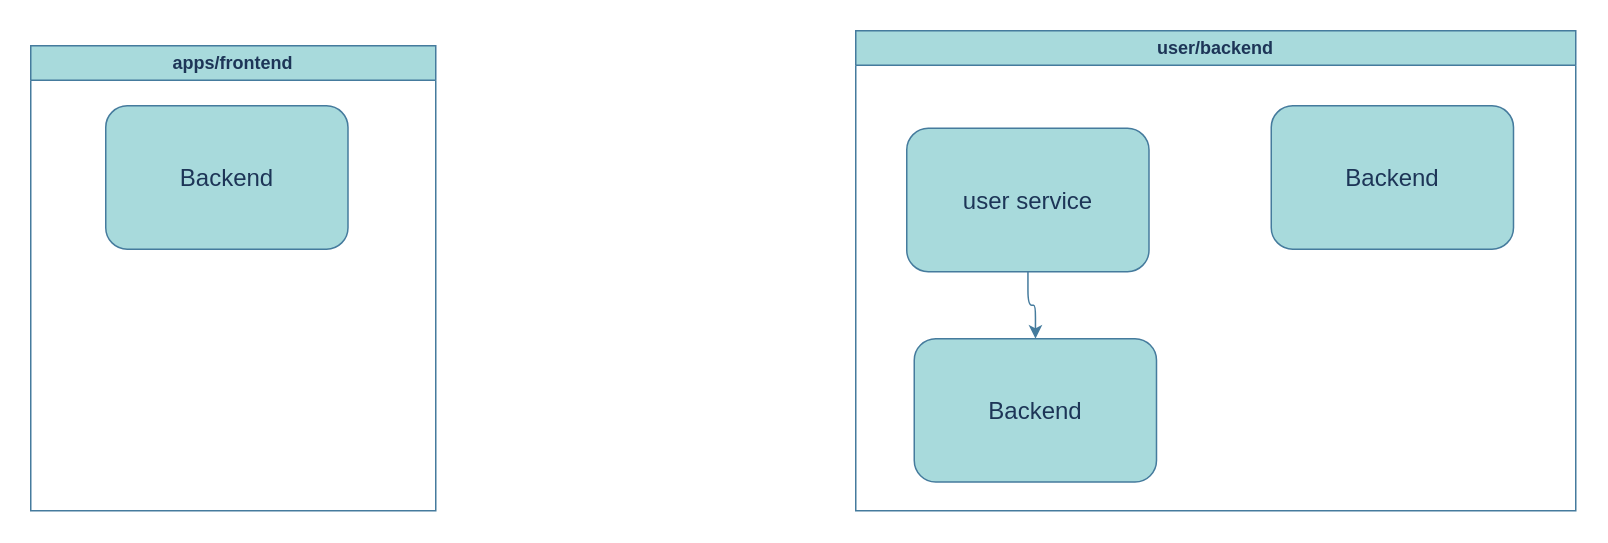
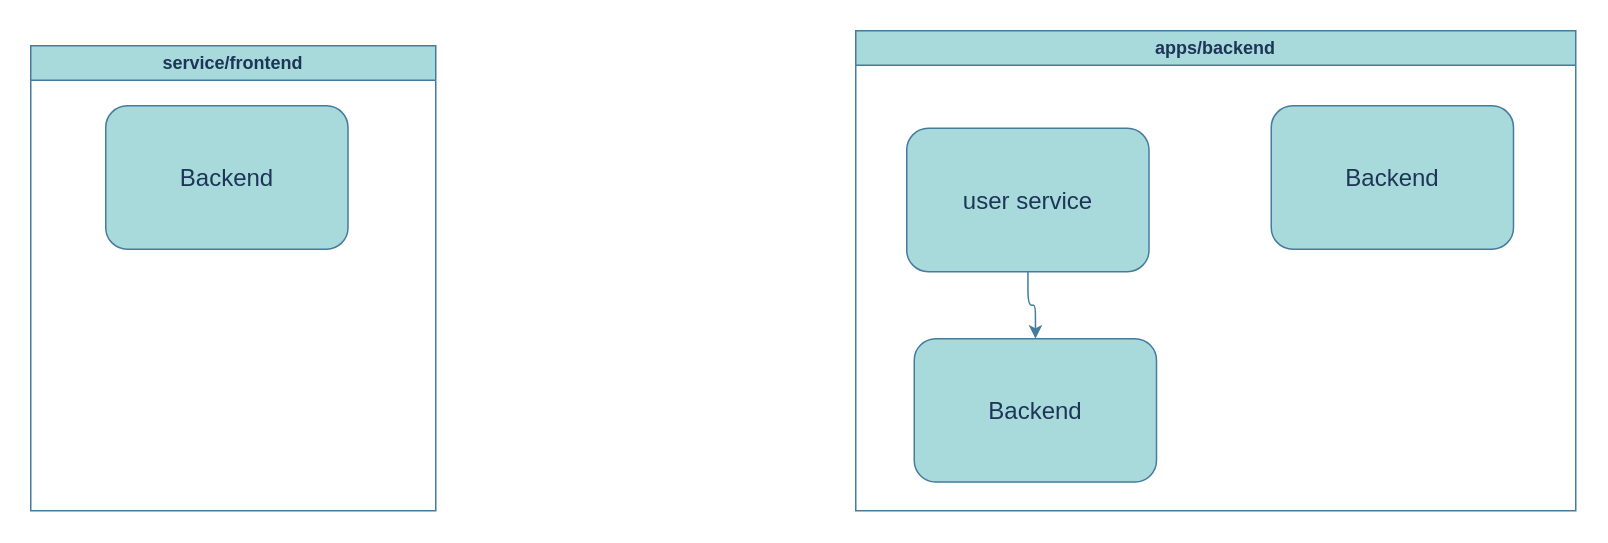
node "user/backend": label "user/backend" -> "apps/backend"
node "apps/frontend": label "apps/frontend" -> "service/frontend"
